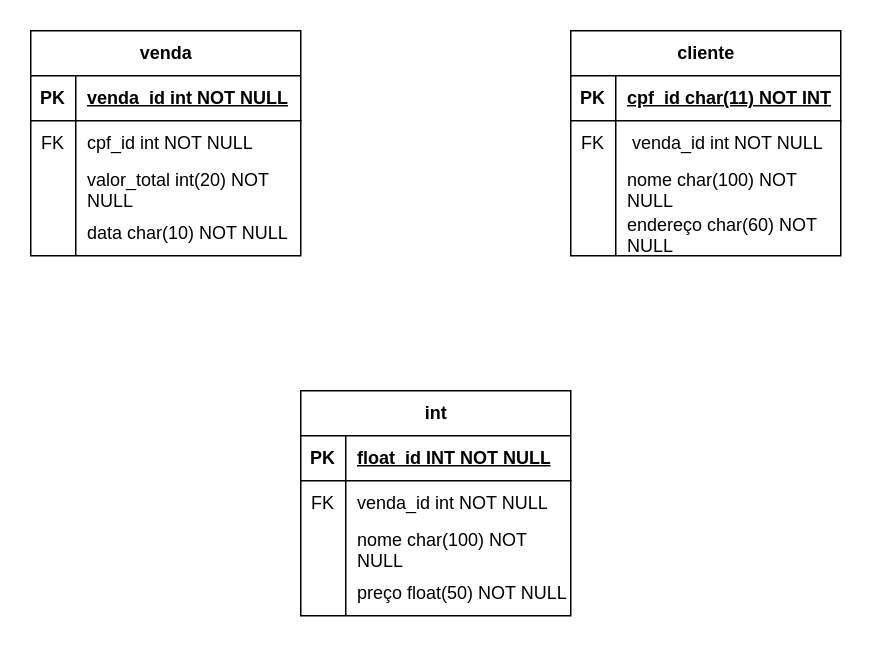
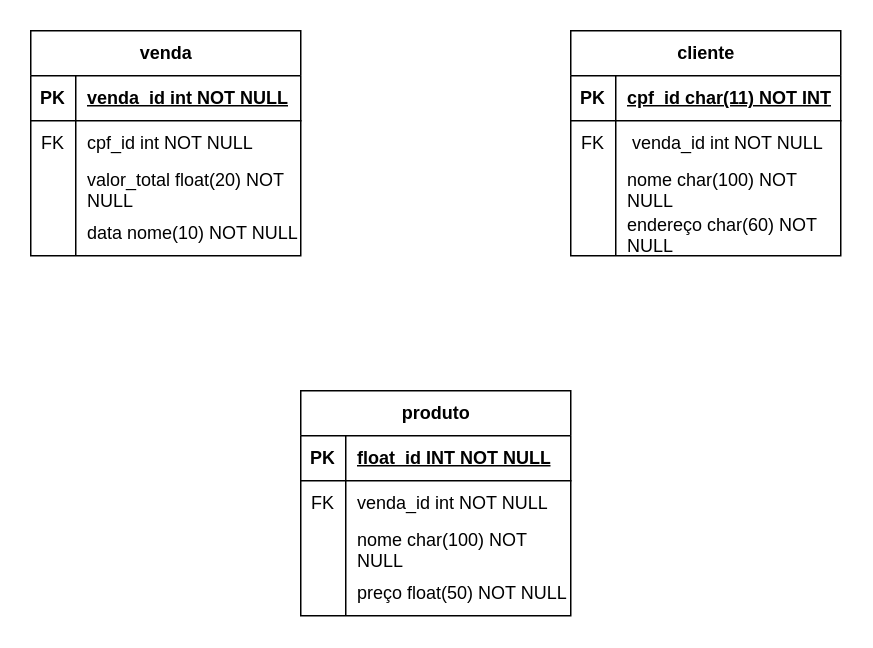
node "valor_total int(20) NOT NULL": label "valor_total int(20) NOT NULL" -> "valor_total float(20) NOT NULL"
node "data char(10) NOT NULL": label "data char(10) NOT NULL" -> "data nome(10) NOT NULL"
node "int": label "int" -> "produto"
